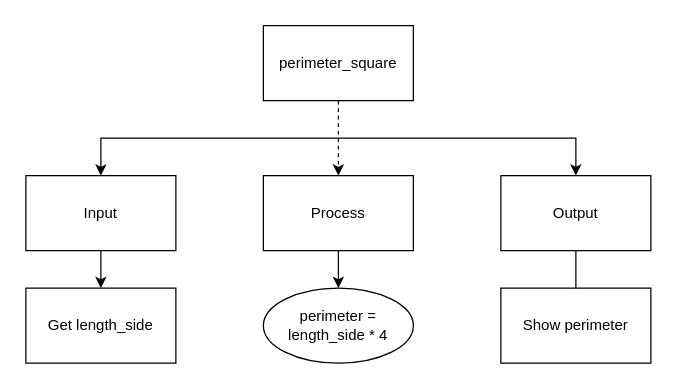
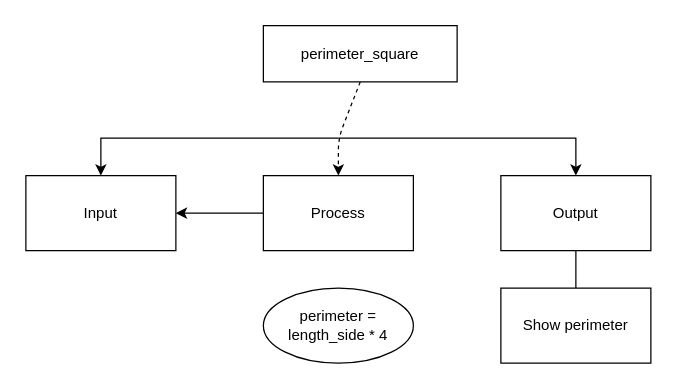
node "perimeter_square": size 150x75 -> 194x56
edge "Input" -> "Get length_side": removed
edge "Process" -> "perimeter = length_side * 4": now "Process" -> "Input"
node "Get length_side": removed
